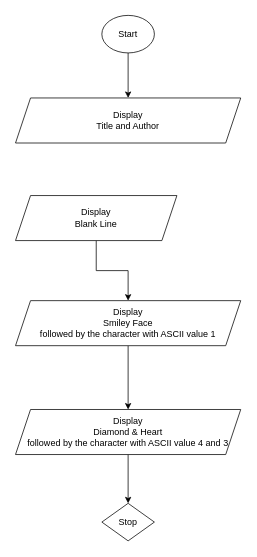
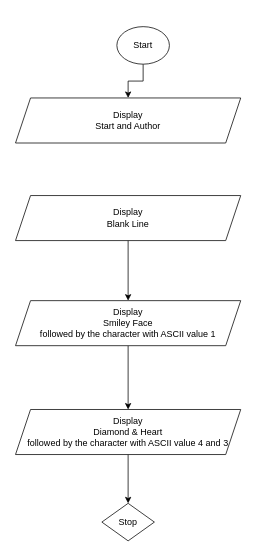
node "Start": moved (128, 34) -> (143, 45)
node "Display Title and Author": label "Display Title and Author" -> "Display Start and Author"
node "Display Blank Line": size 161x45 -> 225x45
